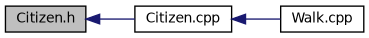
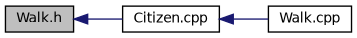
node "Citizen.h": label "Citizen.h" -> "Walk.h"
